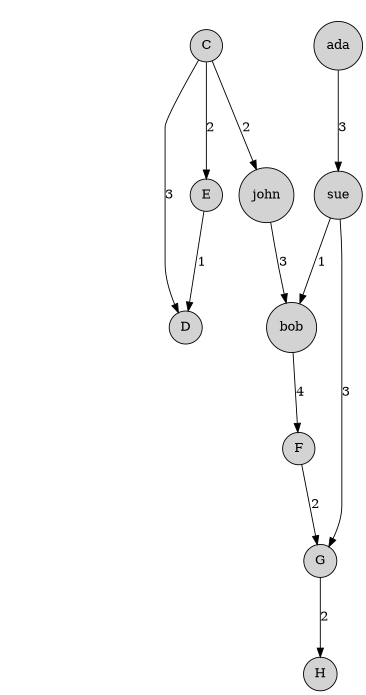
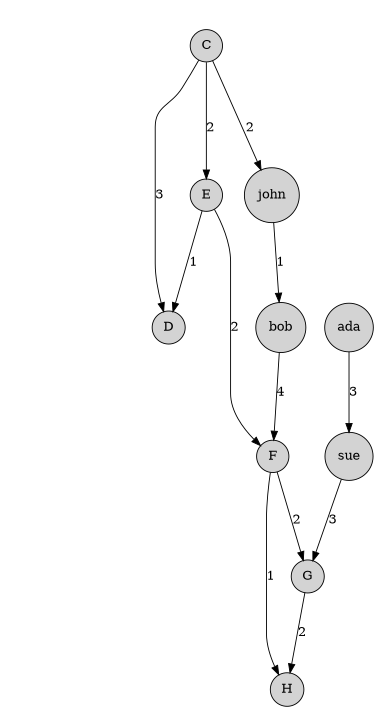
edge "sue" -> "bob": removed, label "1"
edge "john" -> "bob": label "3" -> "1"
edge "E" -> "F": added, label "2"
edge "F" -> "H": added, label "1"
